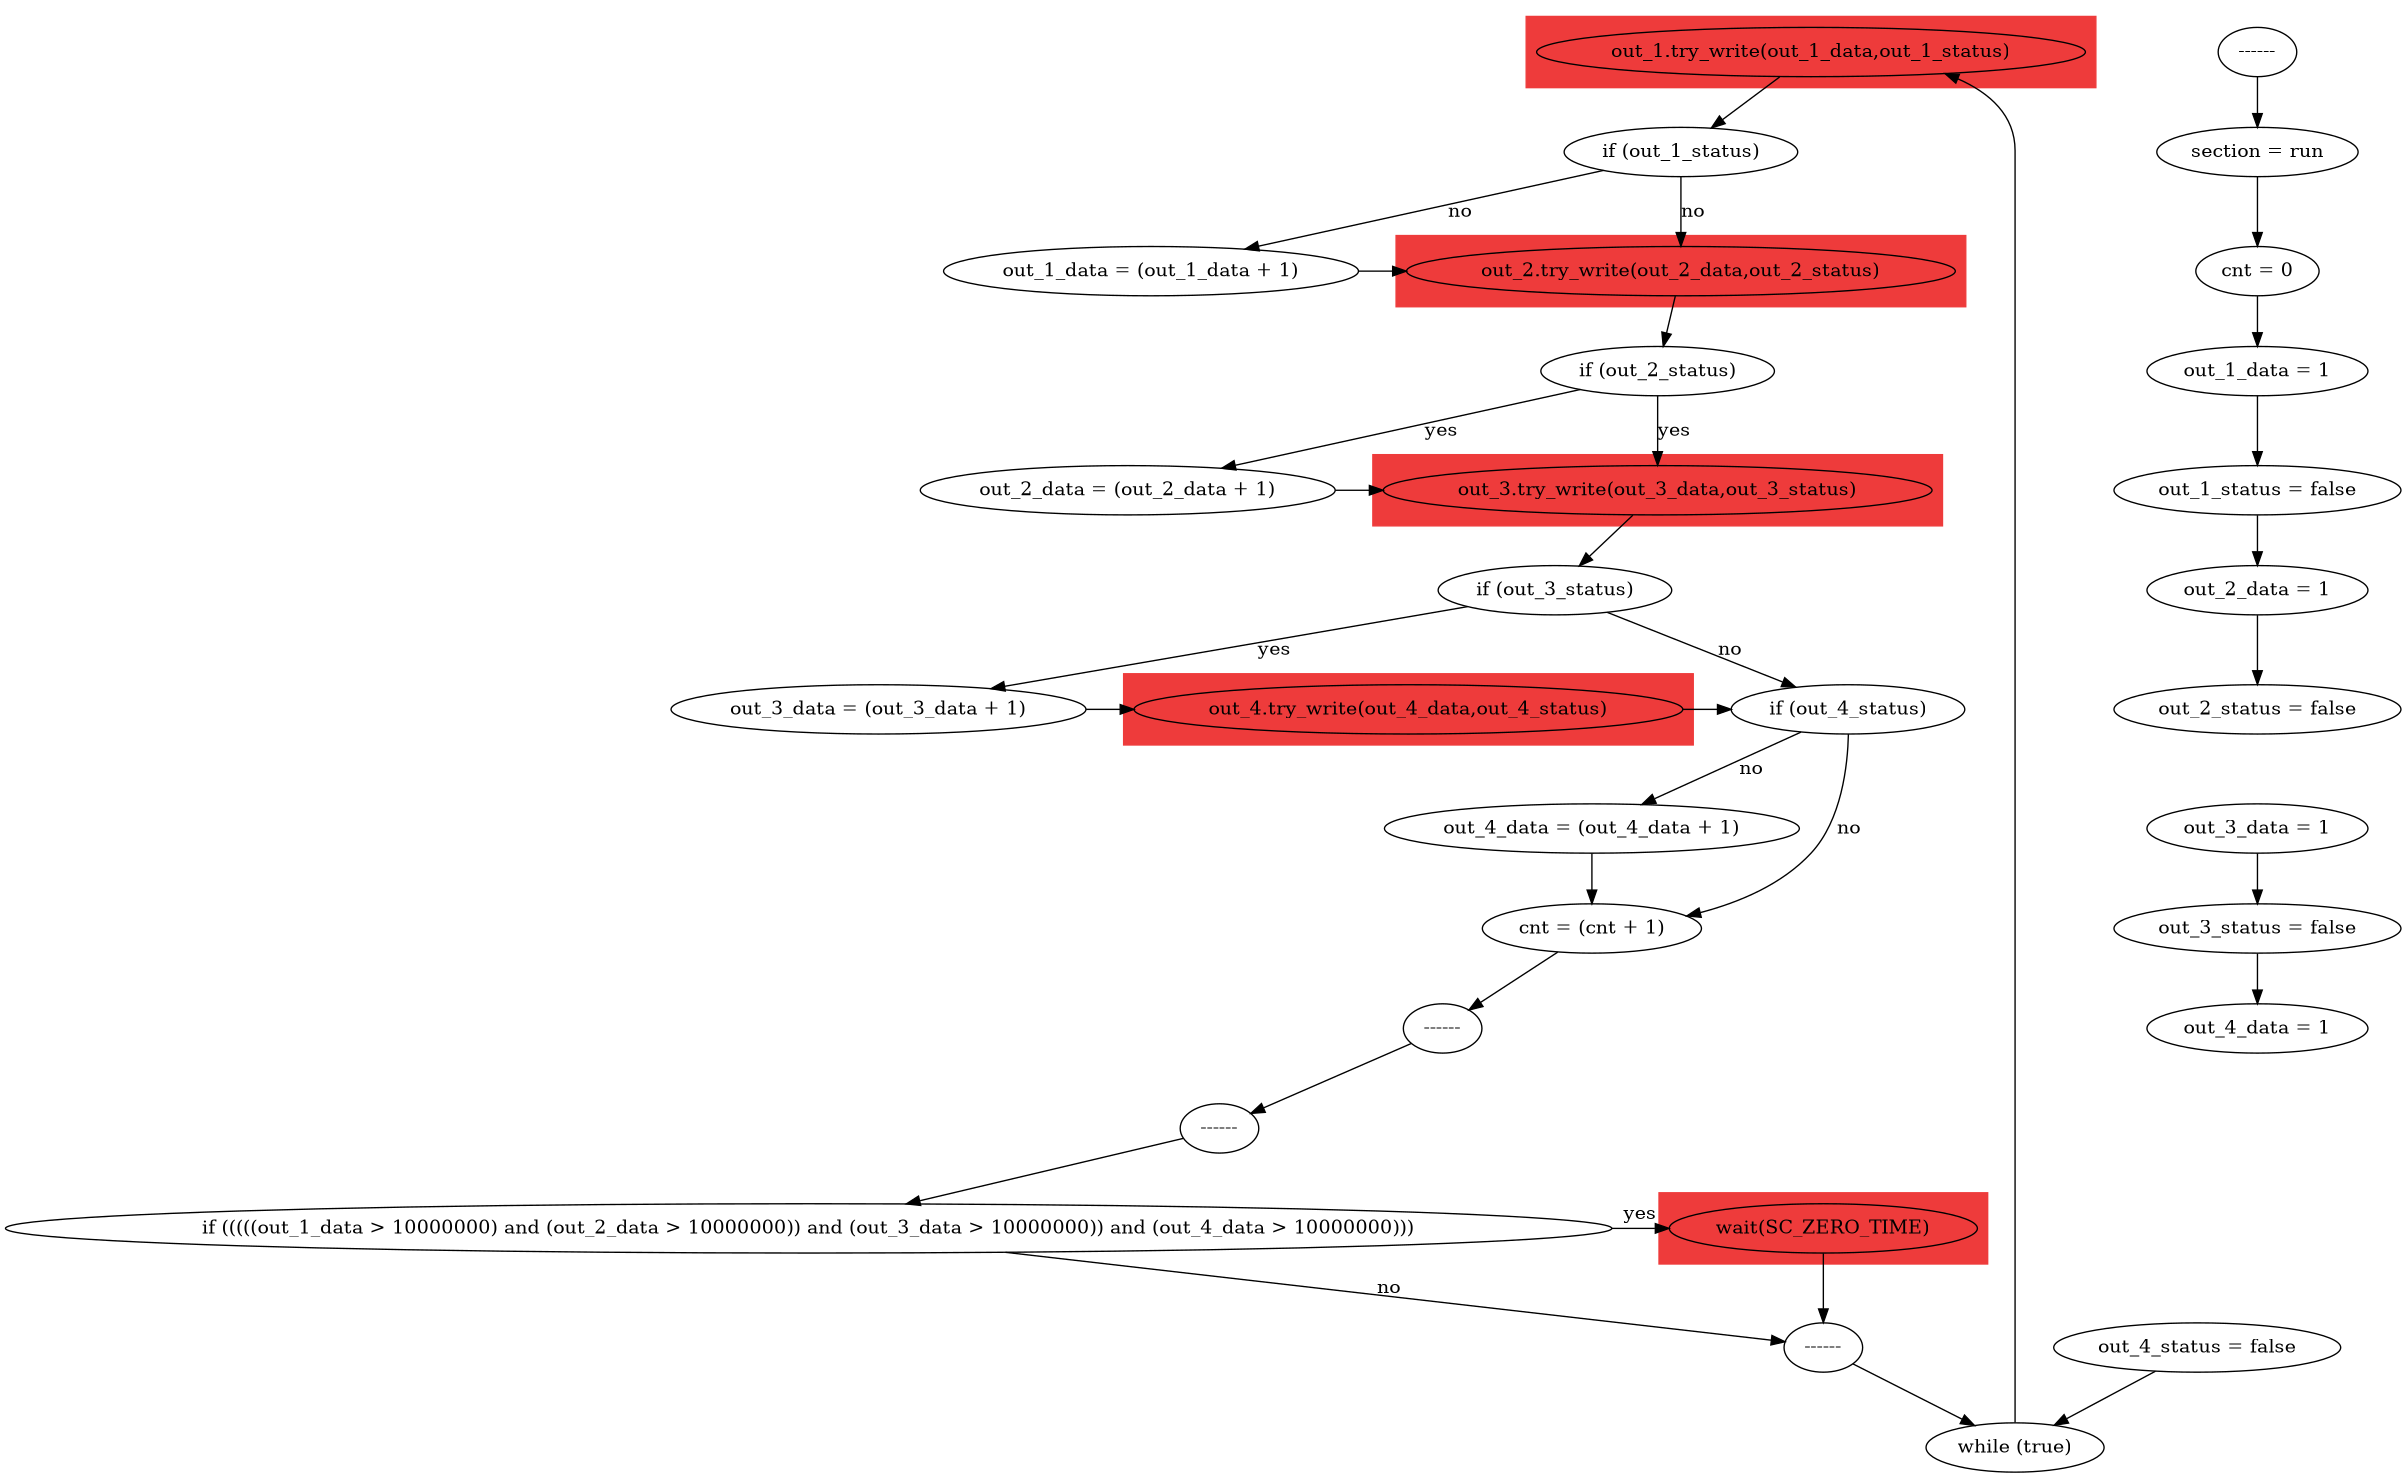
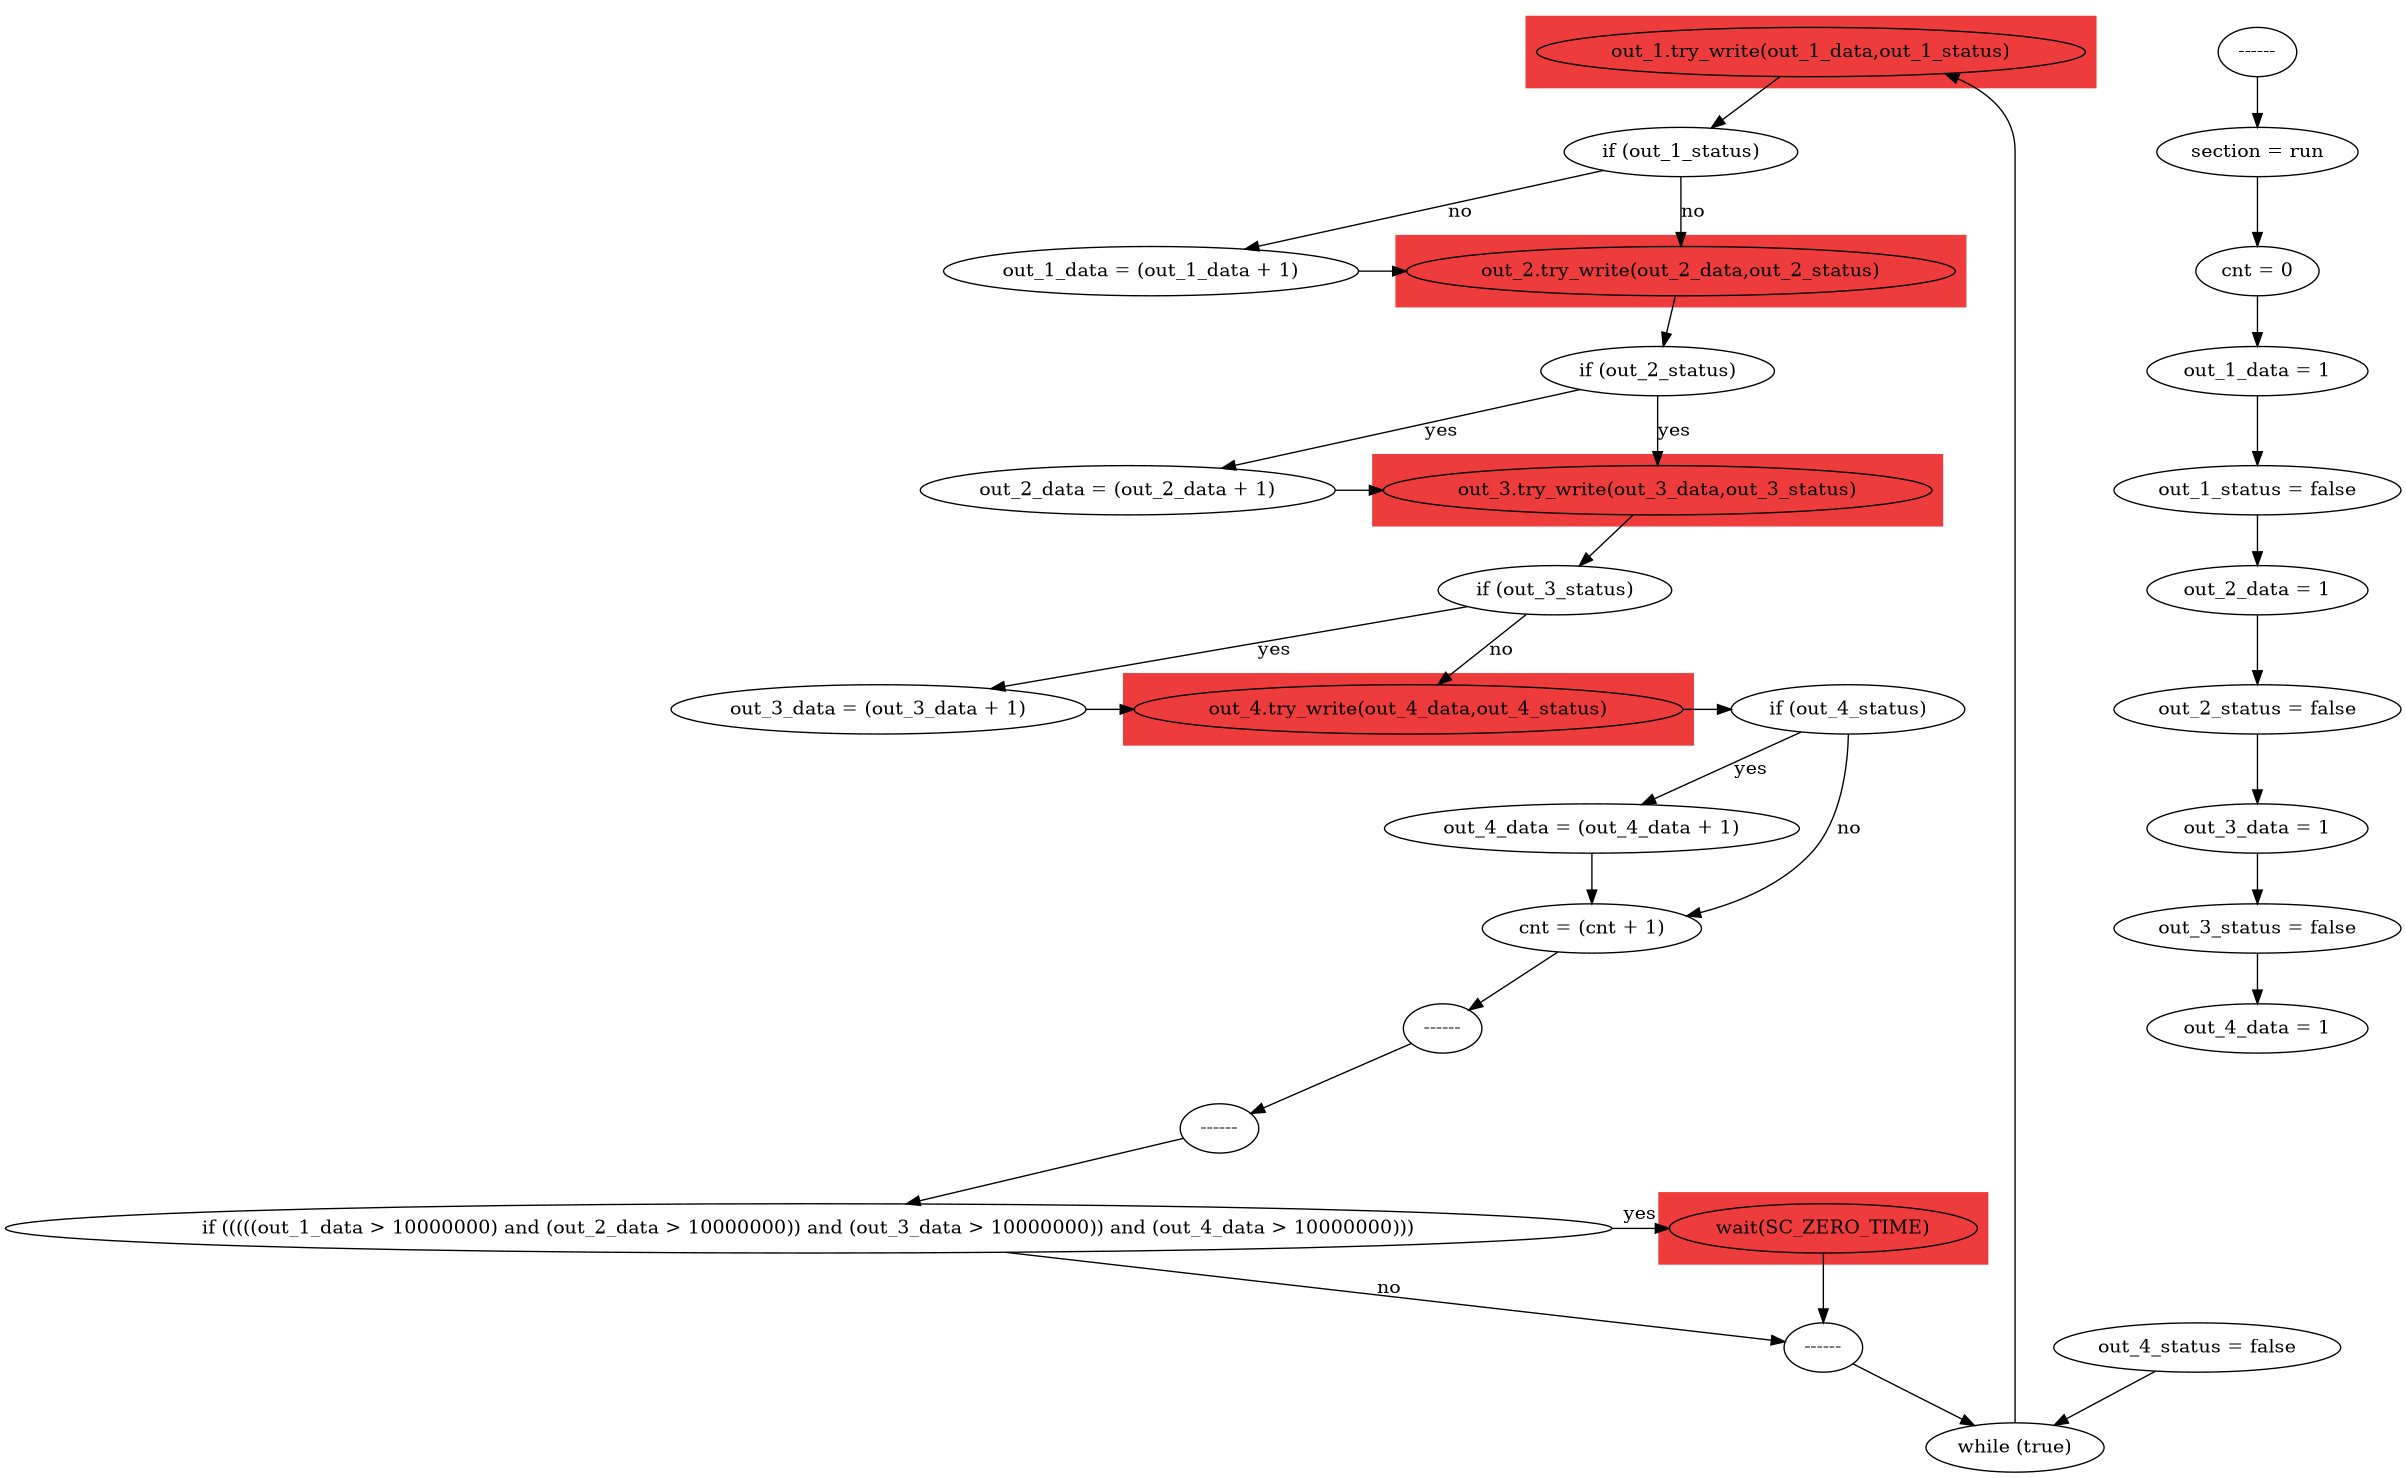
edge "if (out_3_status)" -> "if (out_4_status)": now "if (out_3_status)" -> "out_4.try_write(out_4_data,out_4_status)"
edge "out_2_status = false" -> "out_3_data = 1": added
edge "if (out_4_status)" -> "out_4_data = (out_4_data + 1)": label "no" -> "yes"
